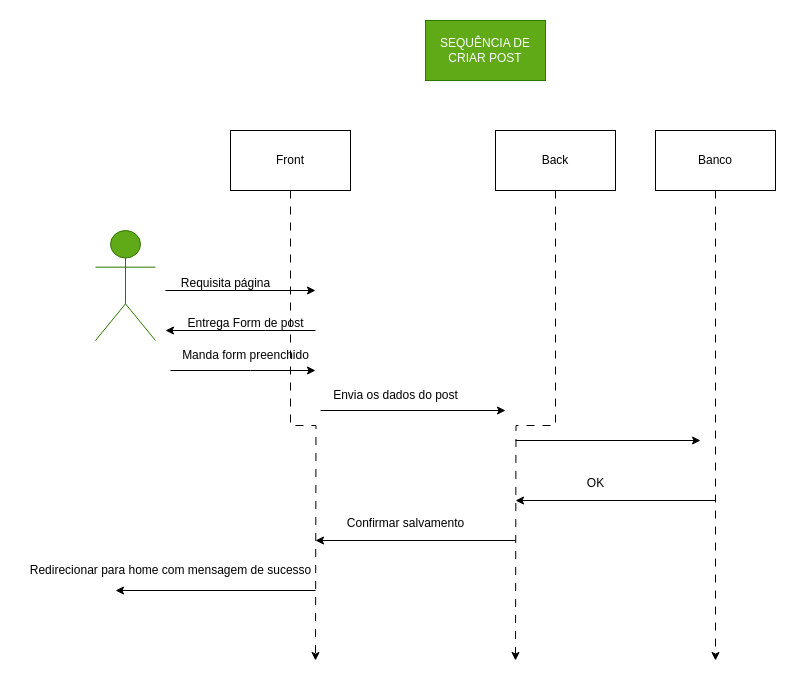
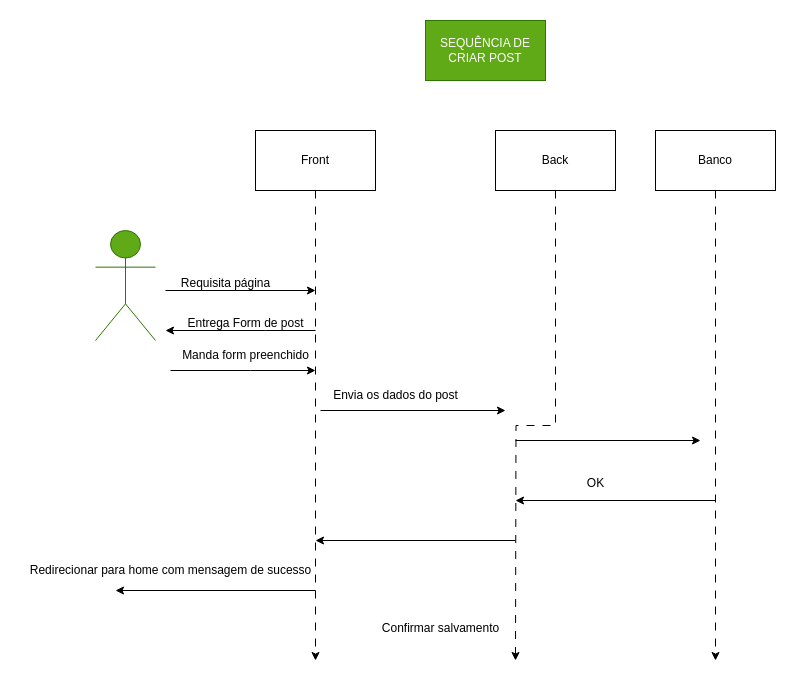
node "Front": moved (291, 161) -> (316, 161)
node "Confirmar salvamento": moved (406, 524) -> (441, 629)
